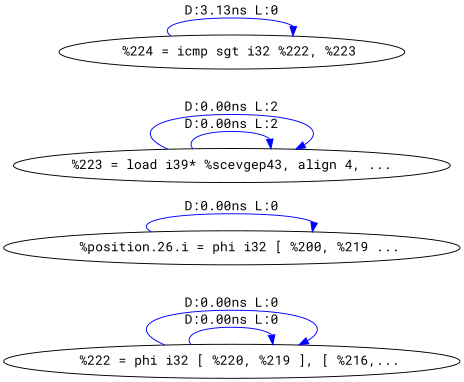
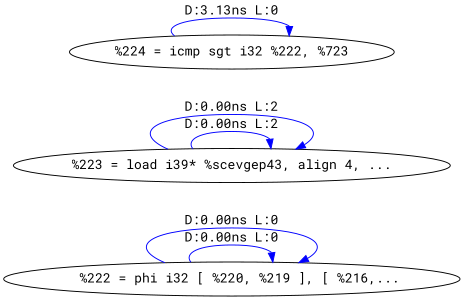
node "%224 = icmp sgt i32 %222, %223": label "%224 = icmp sgt i32 %222, %223" -> "%224 = icmp sgt i32 %222, %723"
node "%position.26.i = phi i32 [ %200, %219 ...": removed
